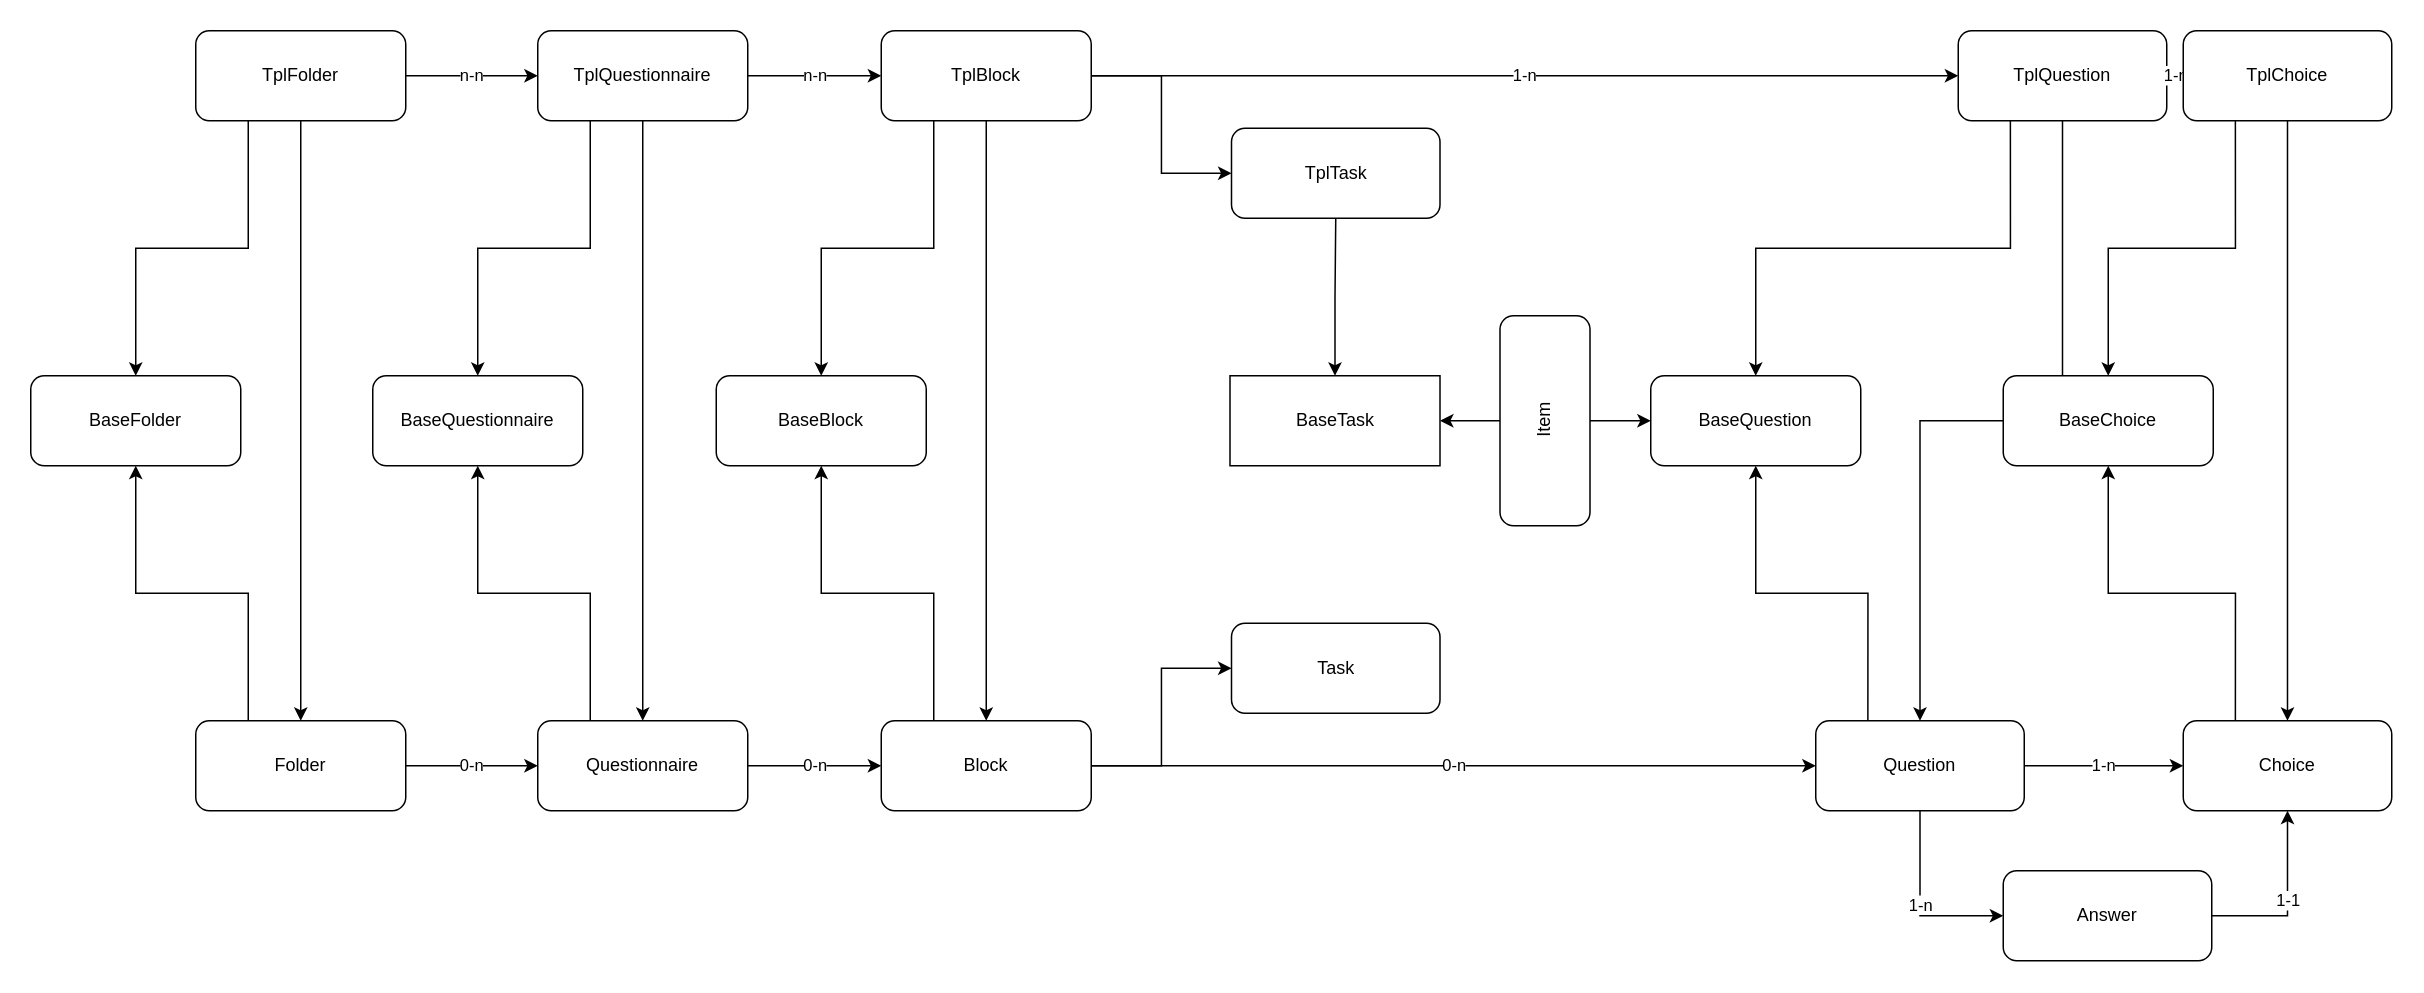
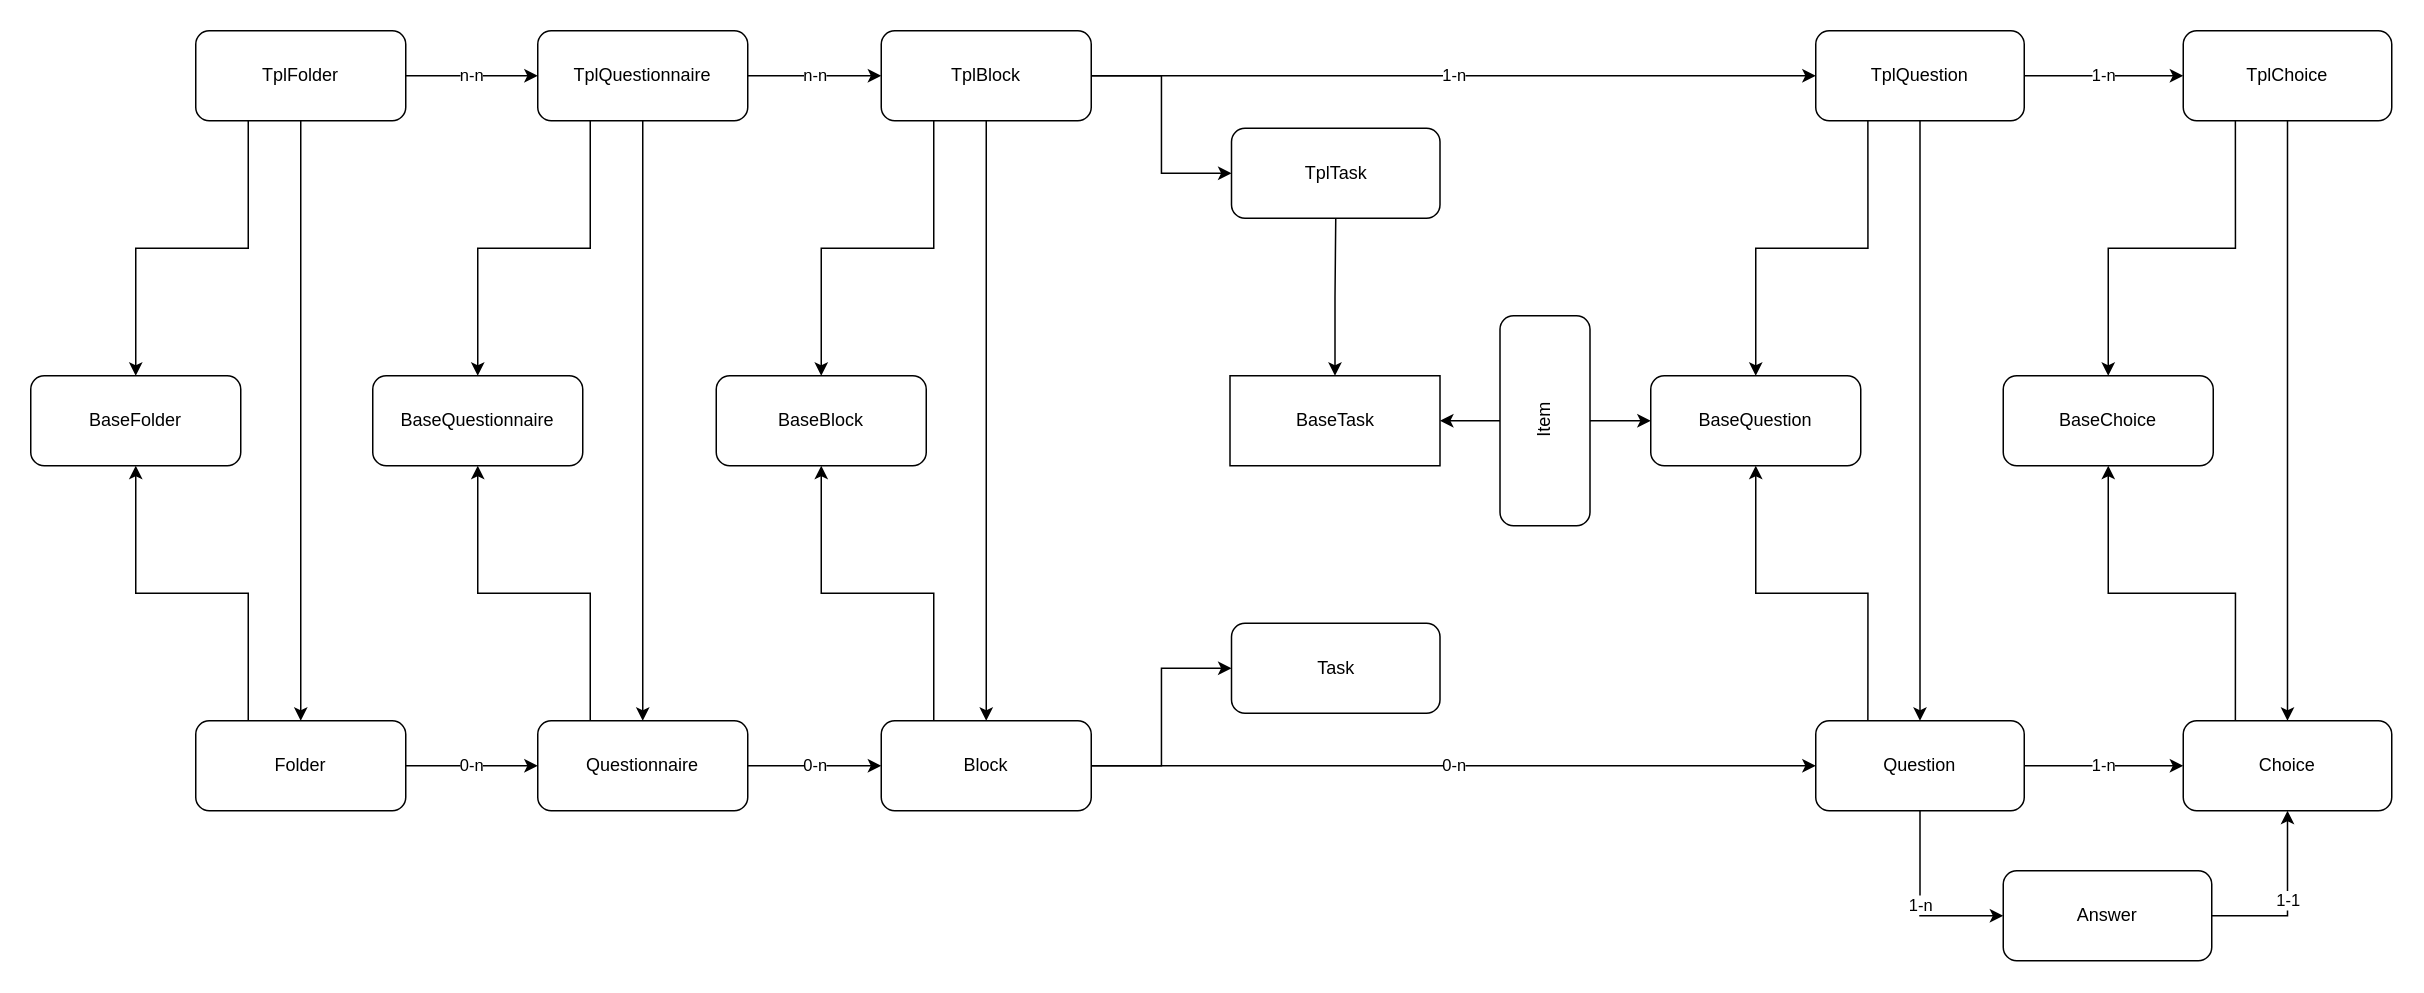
node "TplQuestion": moved (2063, 76) -> (1920, 76)
